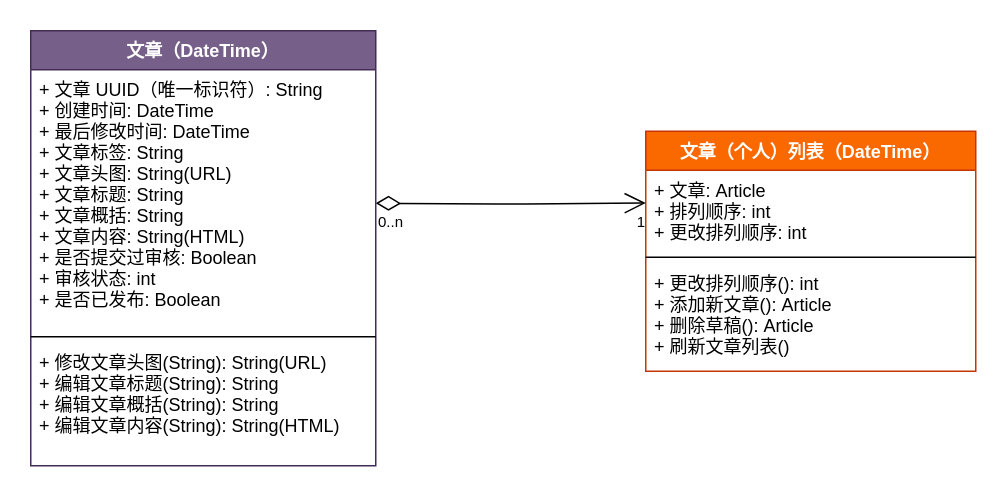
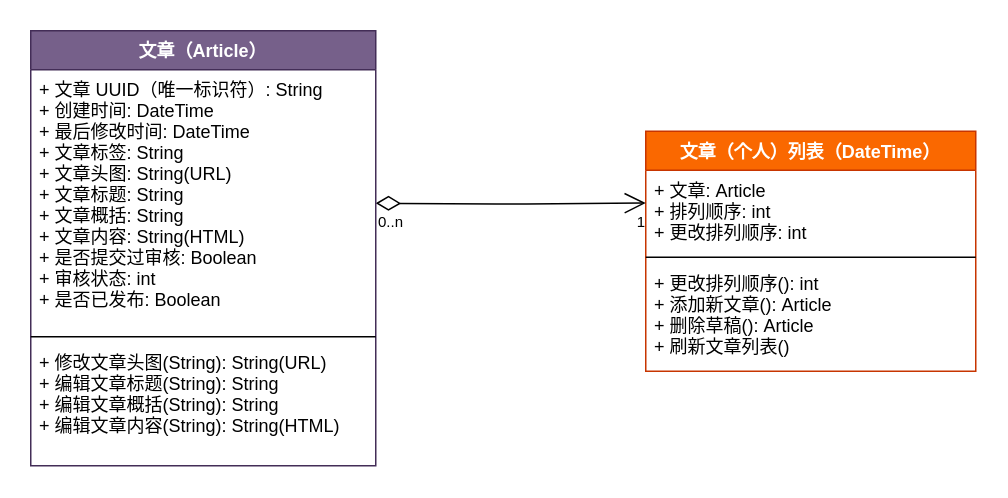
node "文章（DateTime）": label "文章（DateTime）" -> "文章（Article）"
